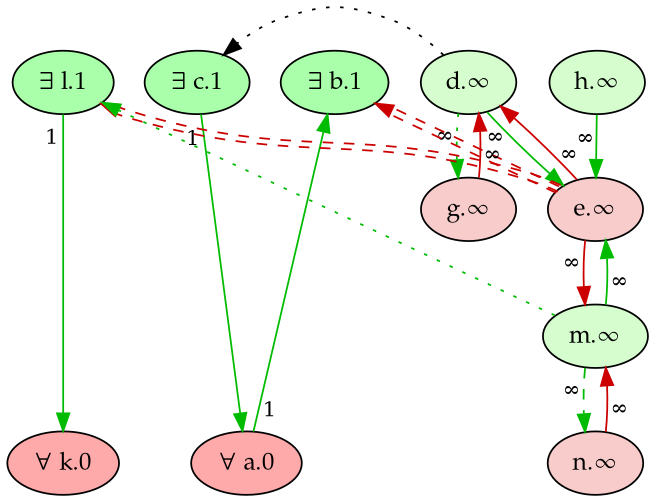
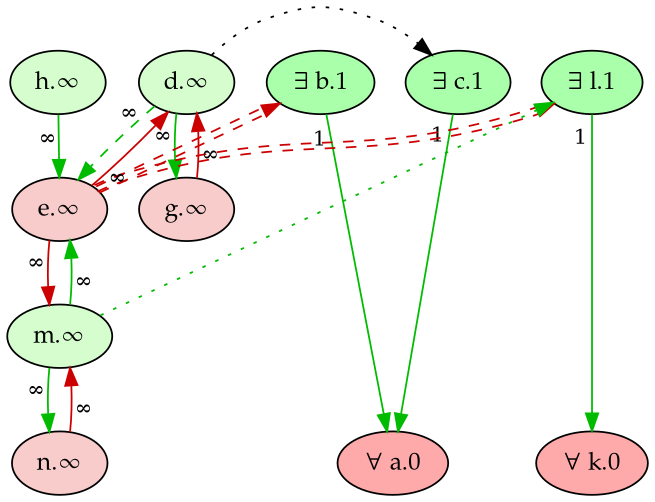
edge "d.∞" -> "g.∞": style dotted -> solid
edge "d.∞" -> "e.∞": style solid -> dashed
edge "∀ a.0" -> "∃ b.1": reversed
edge "m.∞" -> "n.∞": style dashed -> solid
